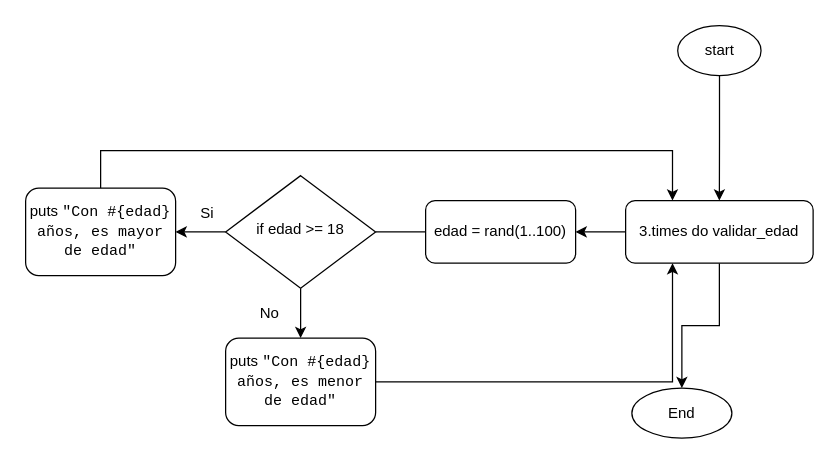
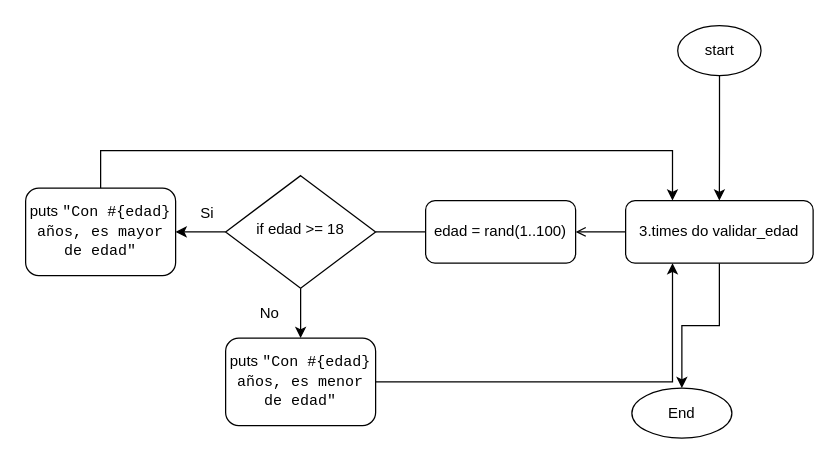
edge "3.times do validar_edad" -> "edad = rand(1..100)": arrowhead classic -> open
